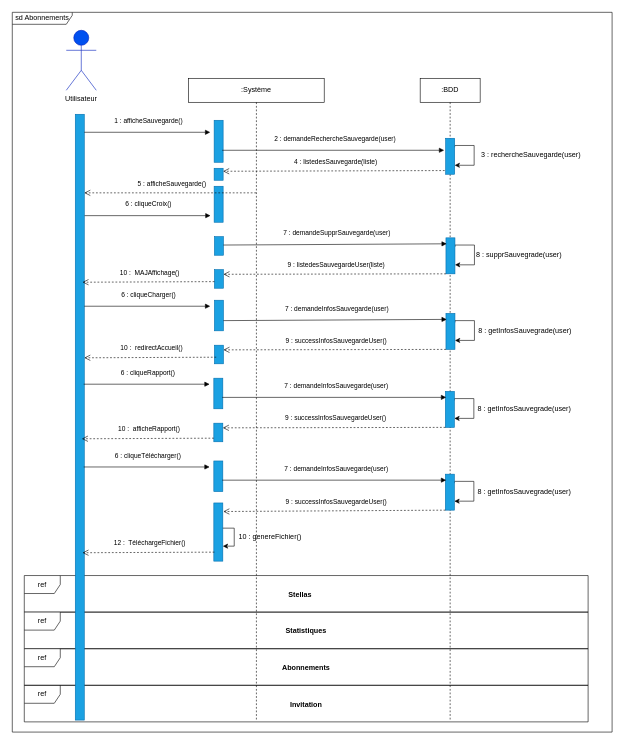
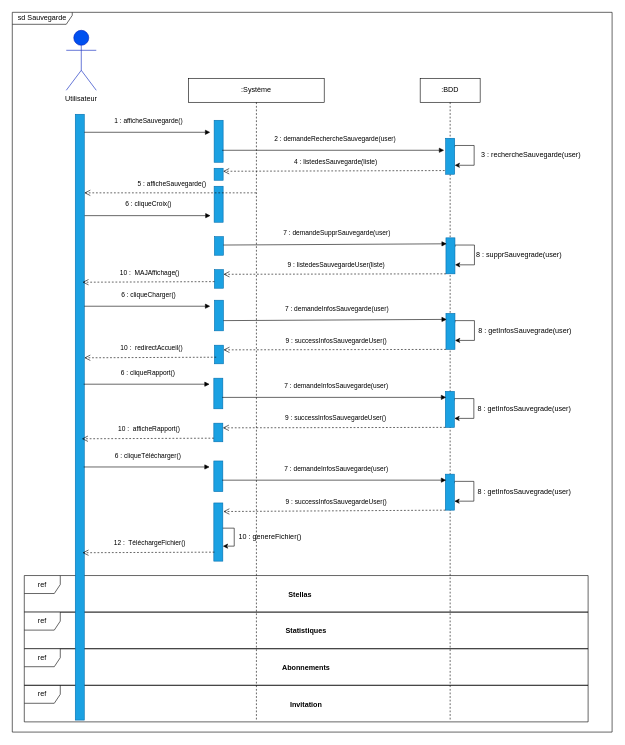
node "sd Abonnements": label "sd Abonnements" -> "sd Sauvegarde"
